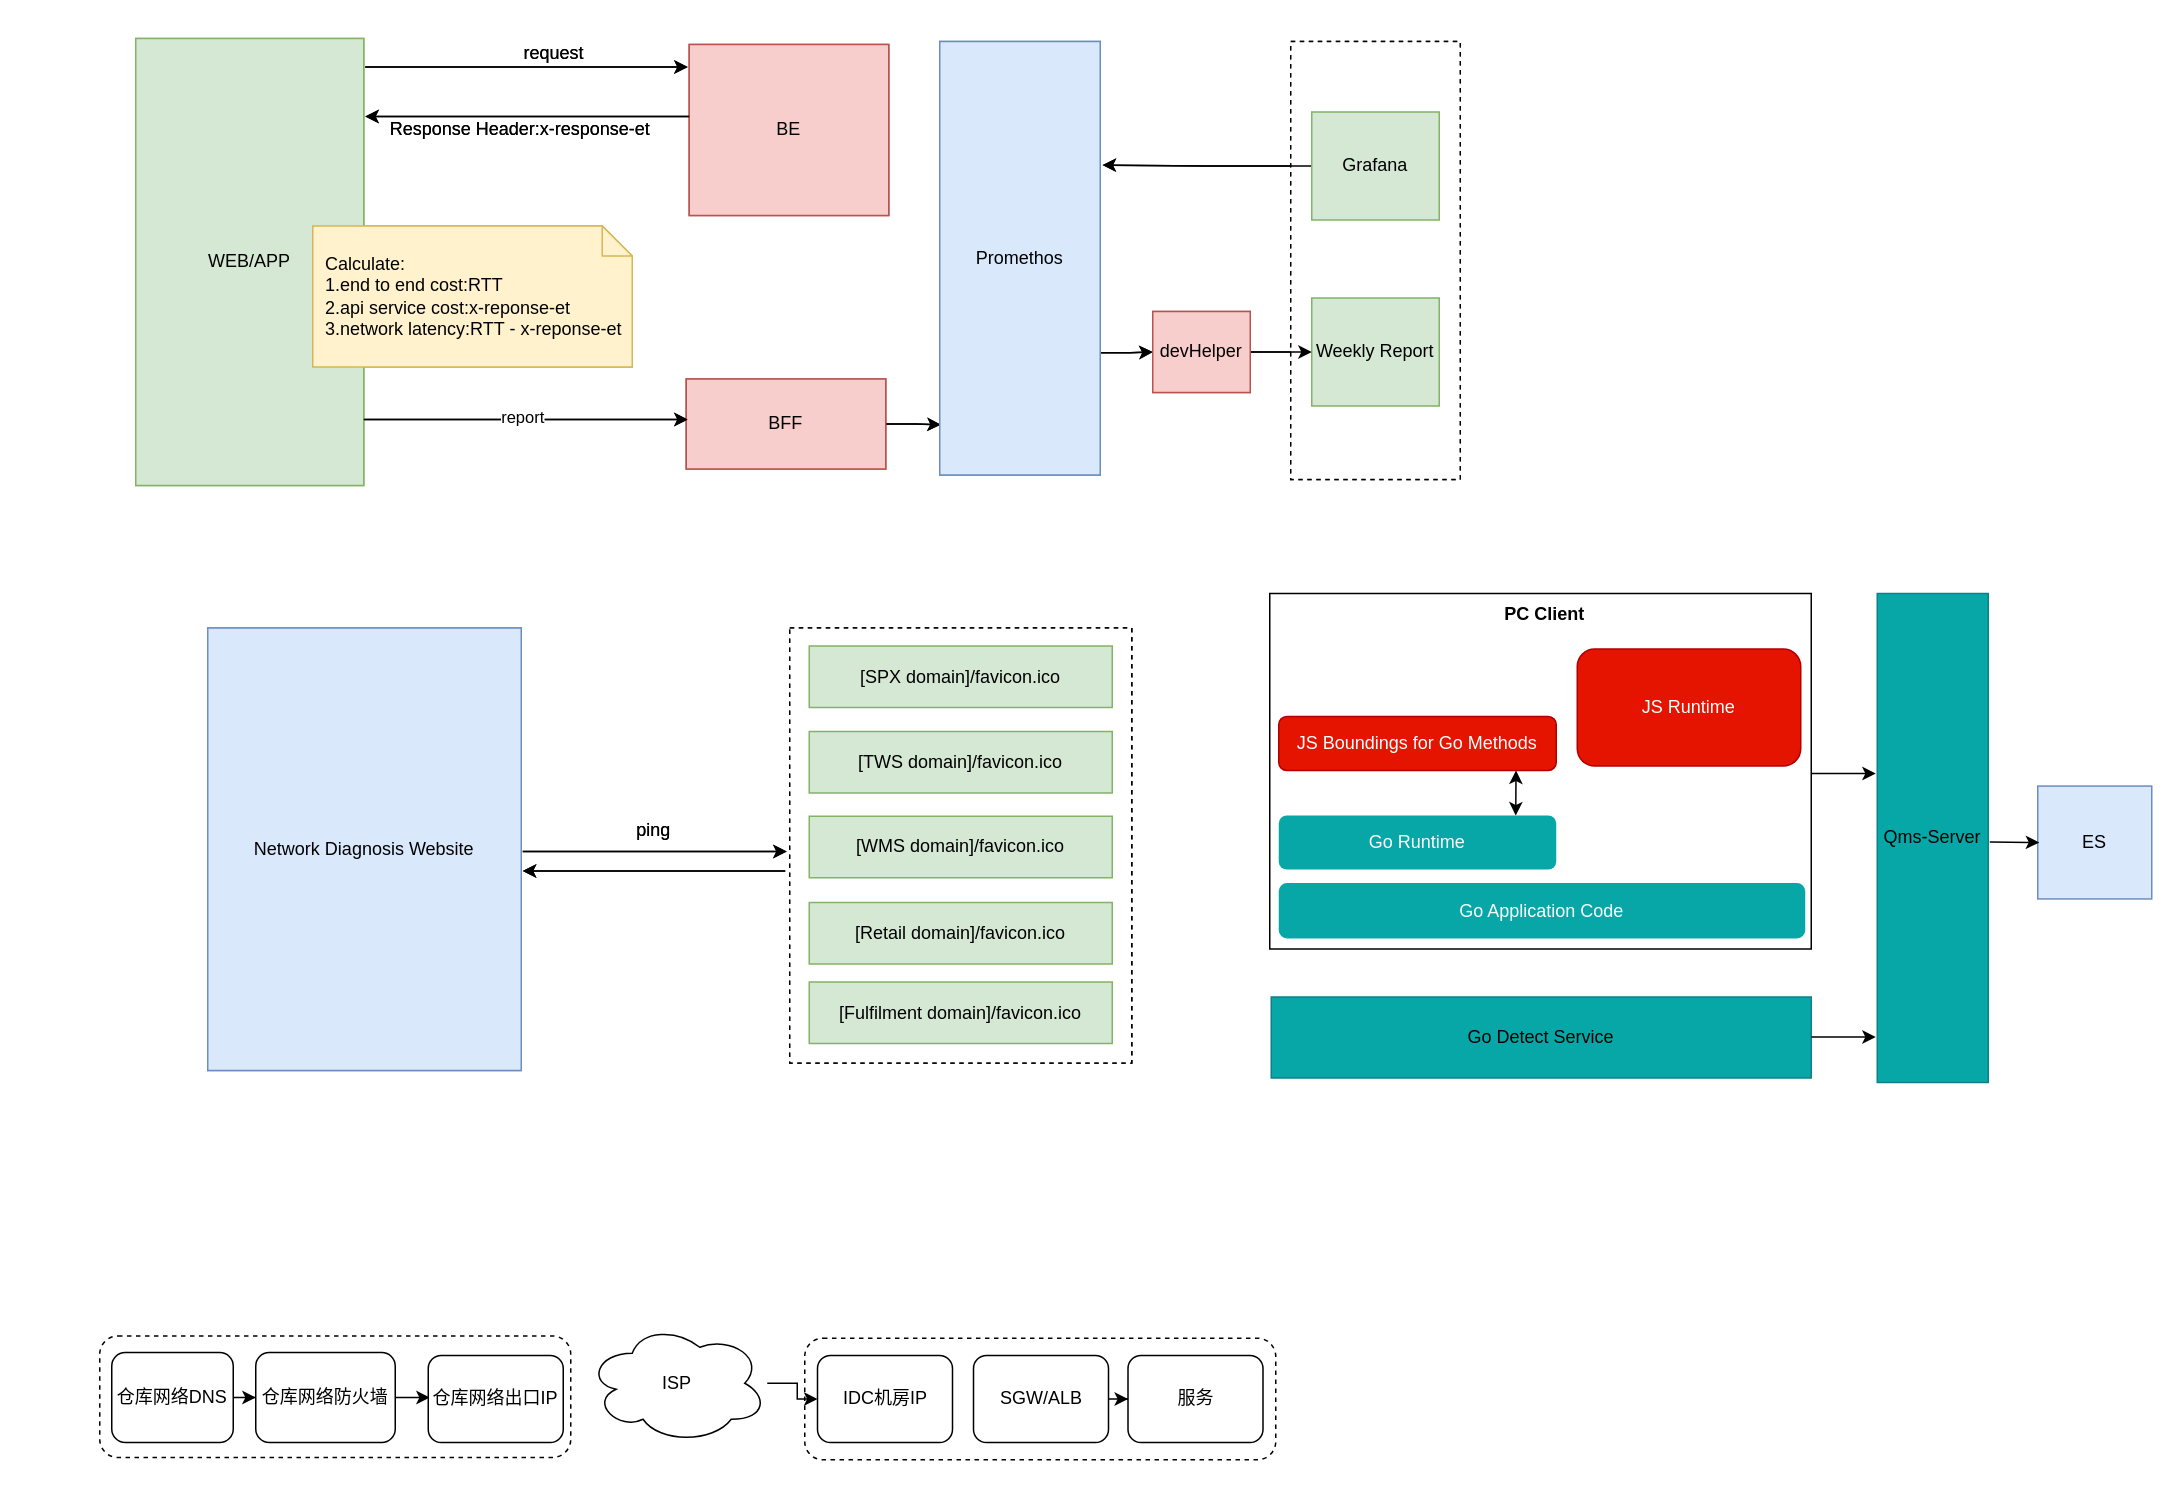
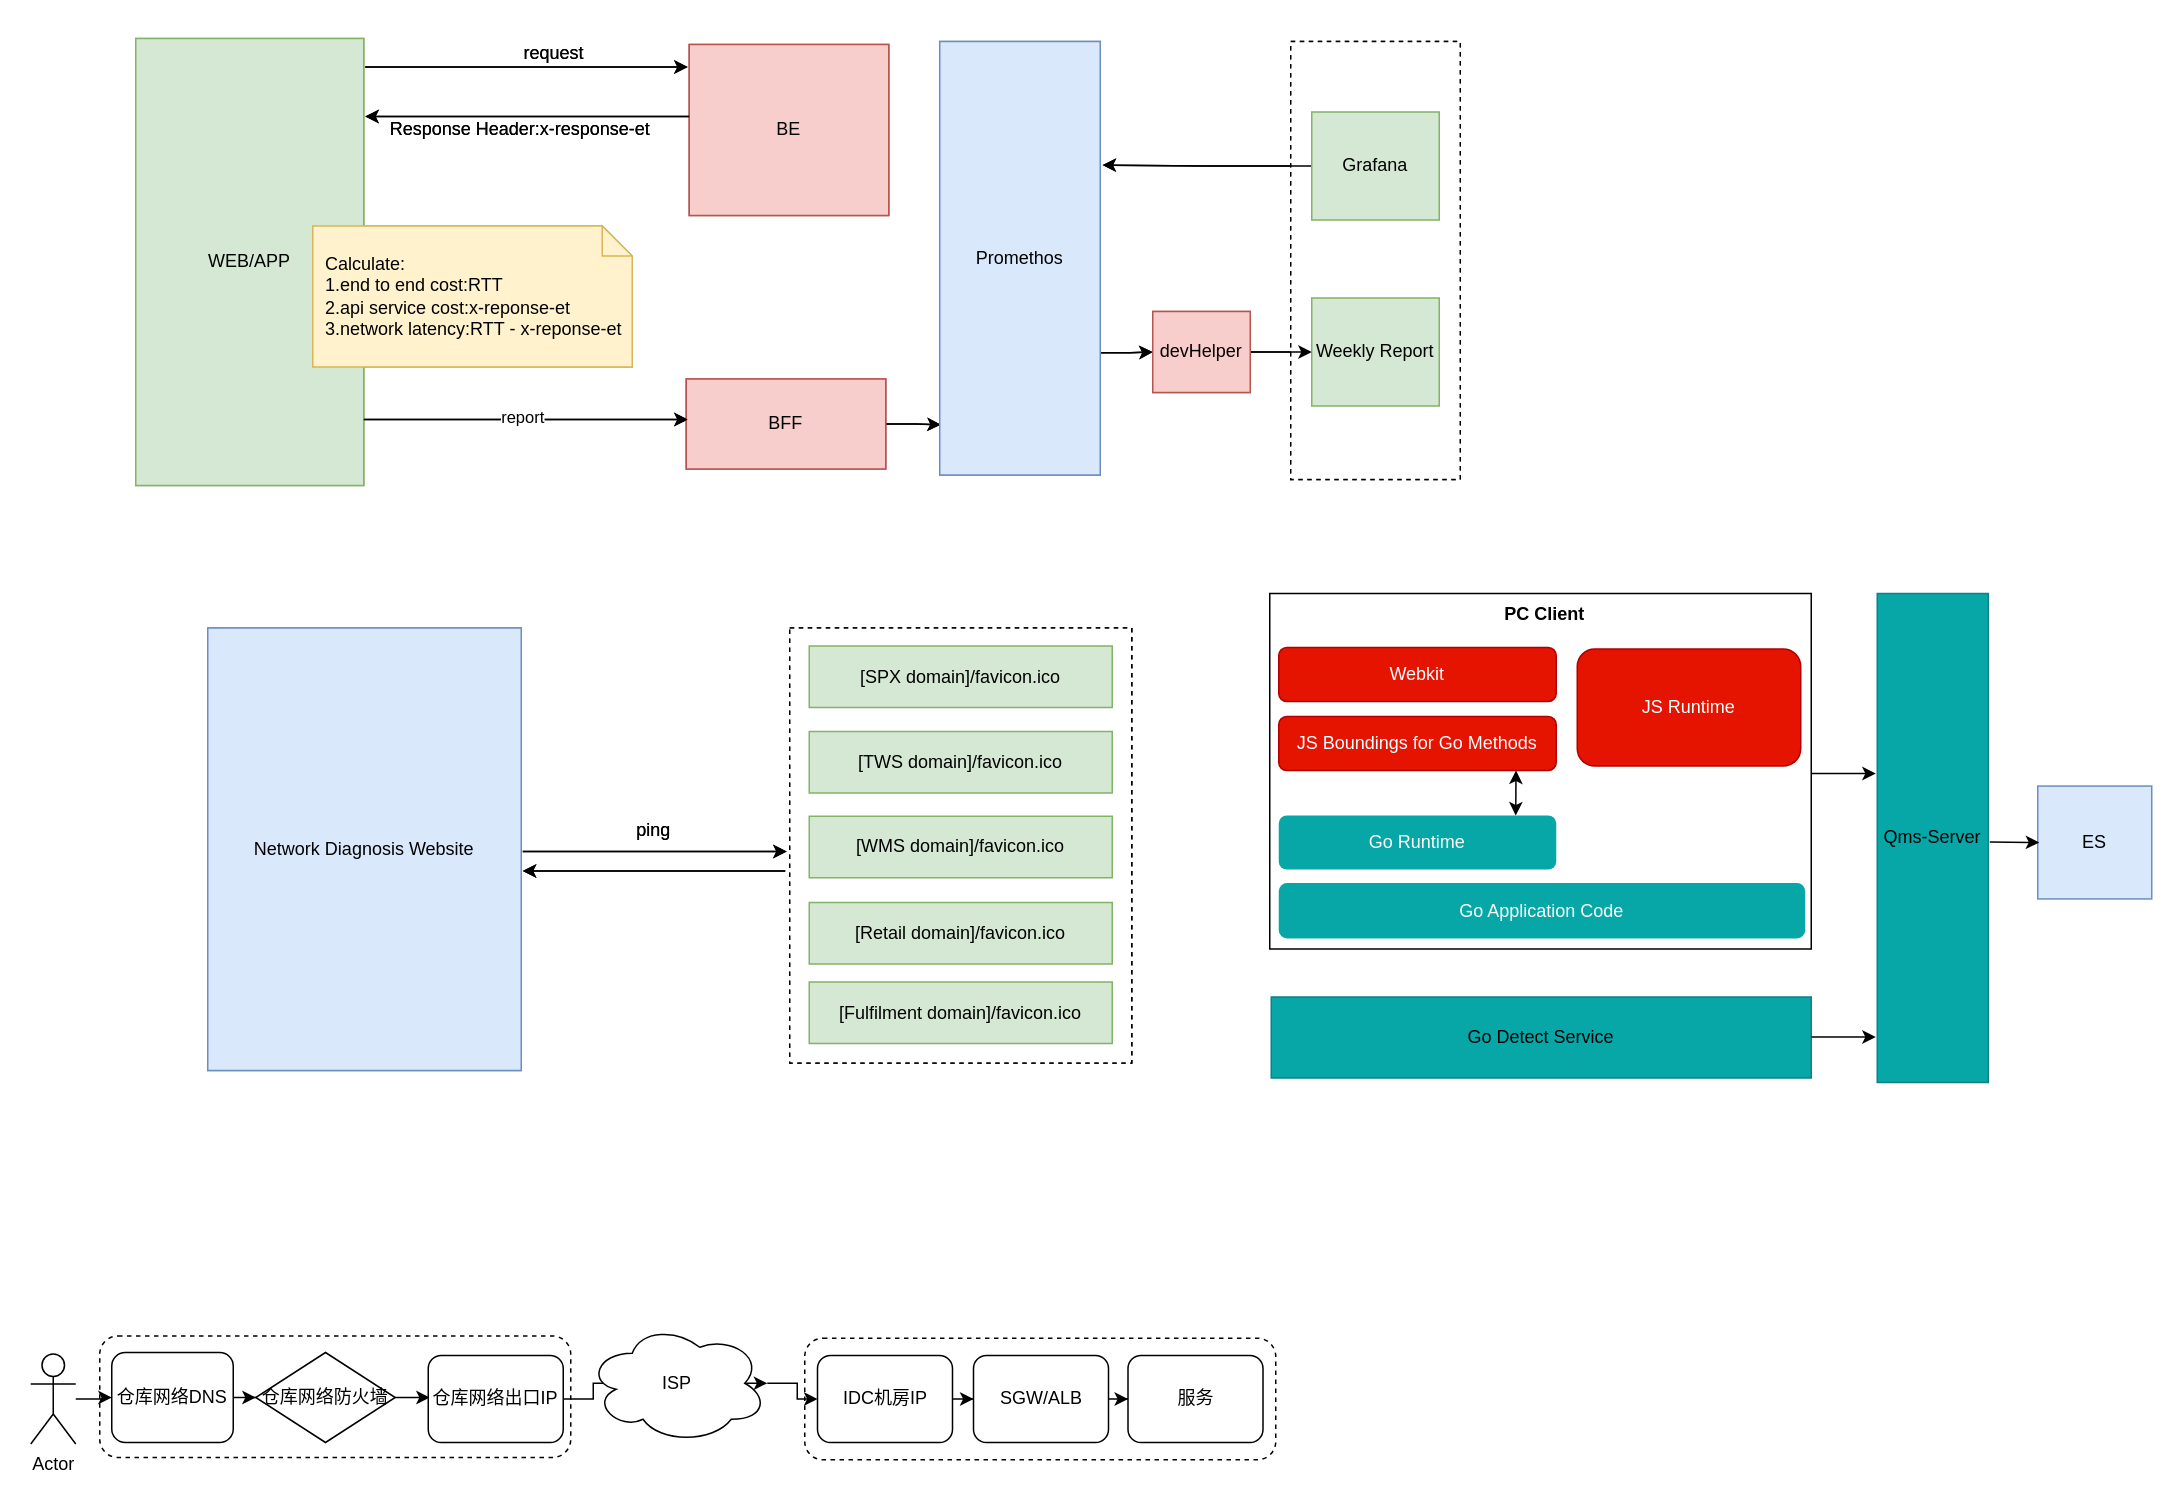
node "Webkit": added
node "仓库网络防火墙": shape rounded rectangle -> diamond
node "Actor": added
edge "Actor" -> "仓库网络DNS": added
edge "仓库网络出口IP" -> "ISP": added
edge "IDC机房IP" -> "SGW/ALB": added
